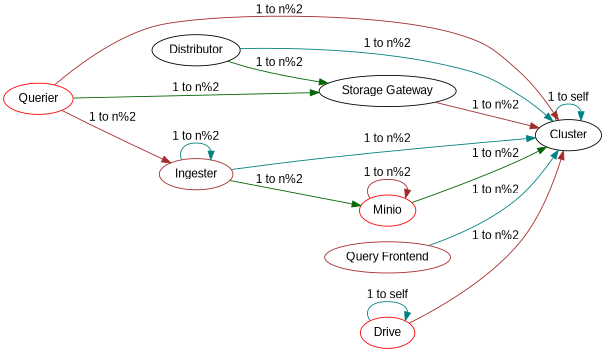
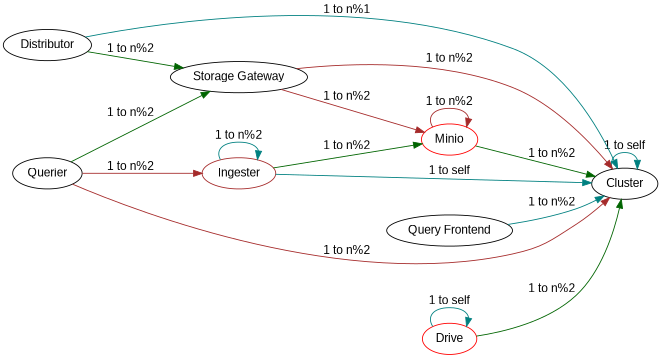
edge "Distributor" -> "Cluster": label "1 to n%2" -> "1 to n%1"
node "Querier": color red -> black
edge "Storage Gateway" -> "Minio": added, label "1 to n%2"
edge "Ingester" -> "Cluster": label "1 to n%2" -> "1 to self"
node "Query Frontend": color brown -> black
edge "Drive" -> "Cluster": color brown -> darkgreen
